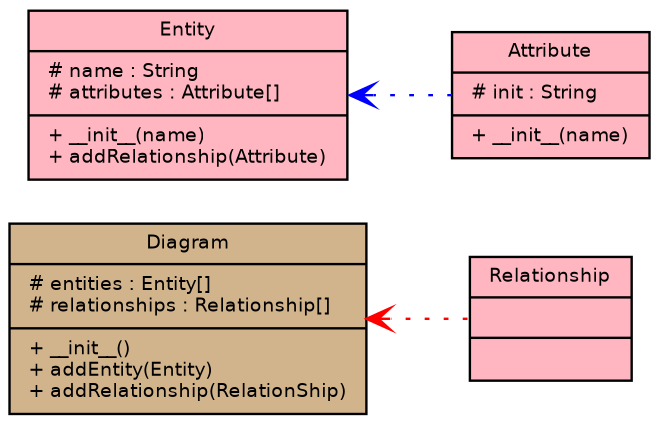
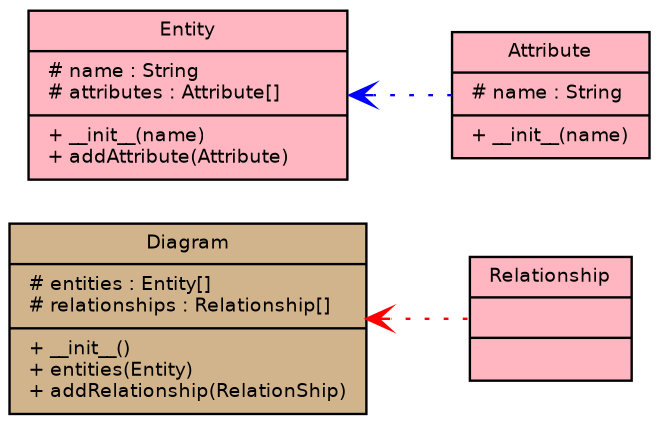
node "Attribute": text "# init : String" -> "# name : String"
node "Entity": text "+ addRelationship(Attribute)" -> "+ addAttribute(Attribute)"
node "Diagram": text "+ addEntity(Entity)" -> "+ entities(Entity)"
